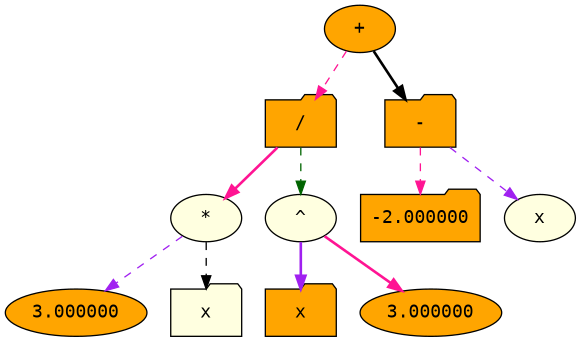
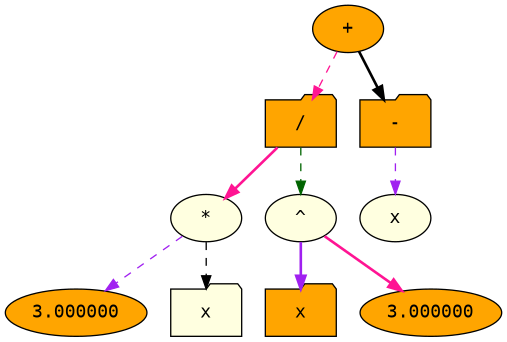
node "-2.000000": removed
